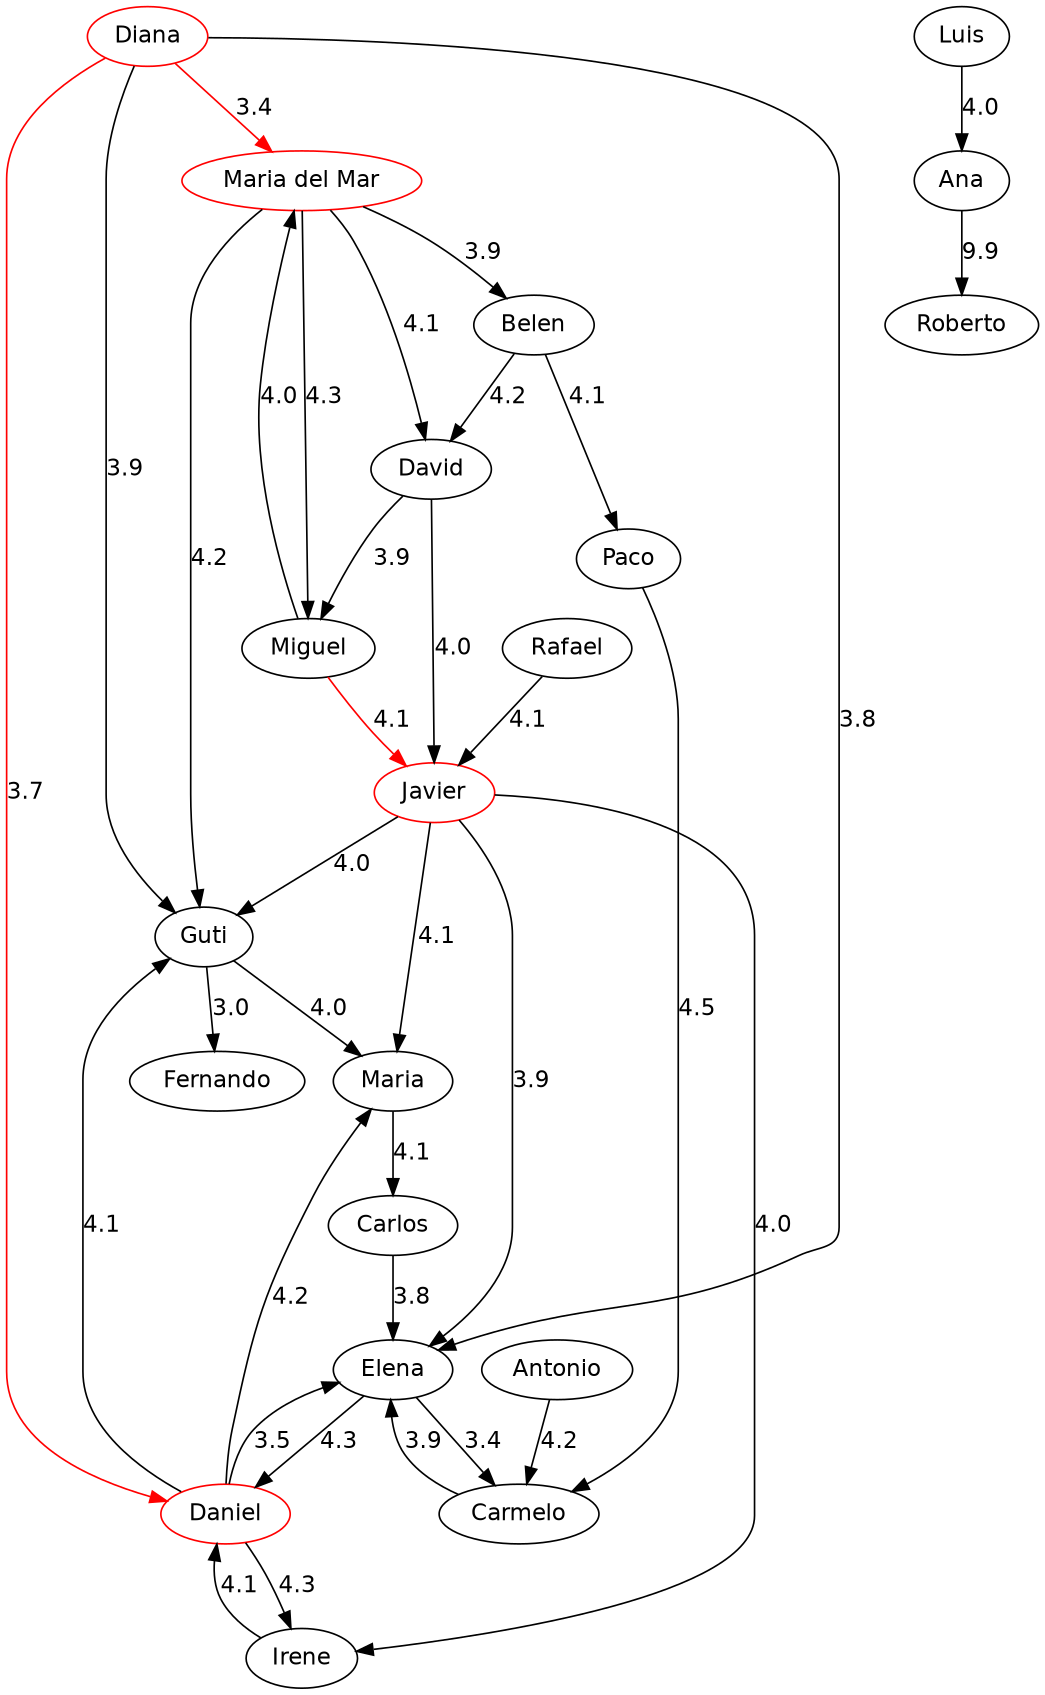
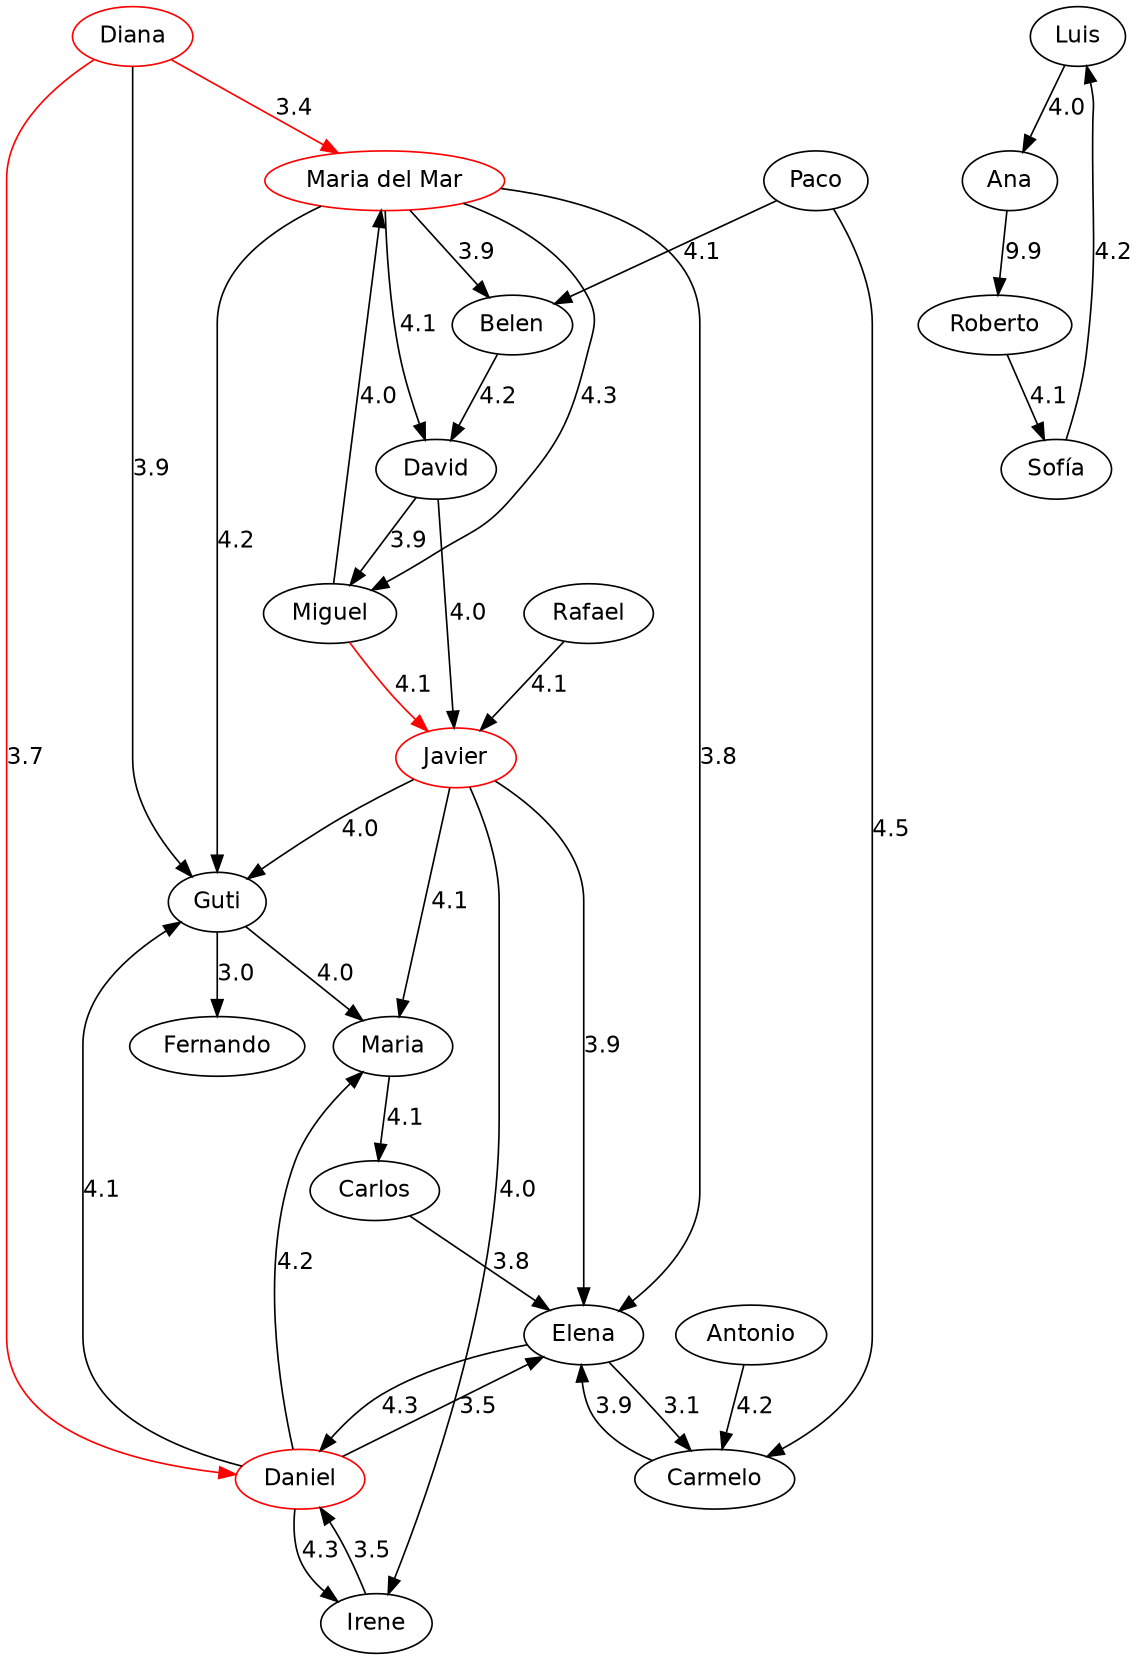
edge "Belen" -> "Paco": reversed
node "Sofía": added
edge "Diana" -> "Elena": now "Maria del Mar" -> "Elena"
edge "Elena" -> "Carmelo": label "3.4" -> "3.1"
edge "Irene" -> "Daniel": label "4.1" -> "3.5"
